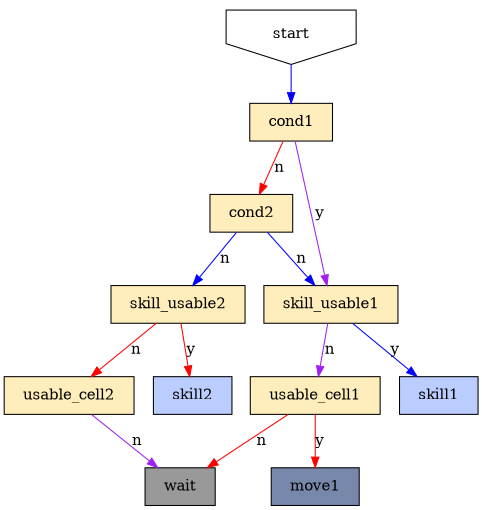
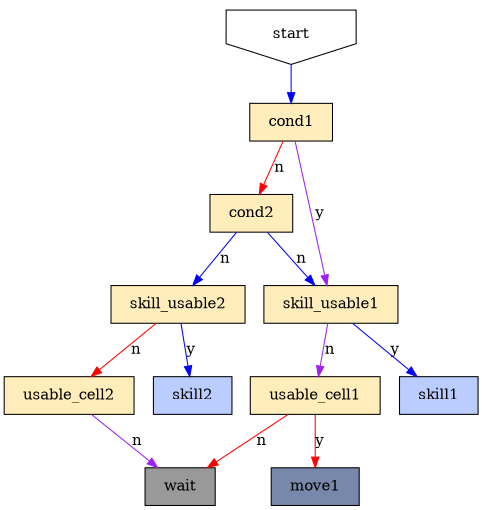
edge "skill_usable2" -> "skill2": color red -> blue
